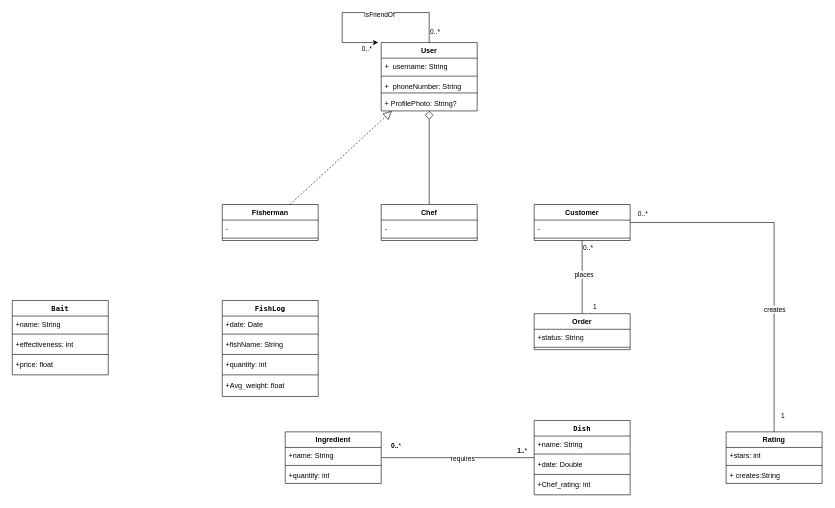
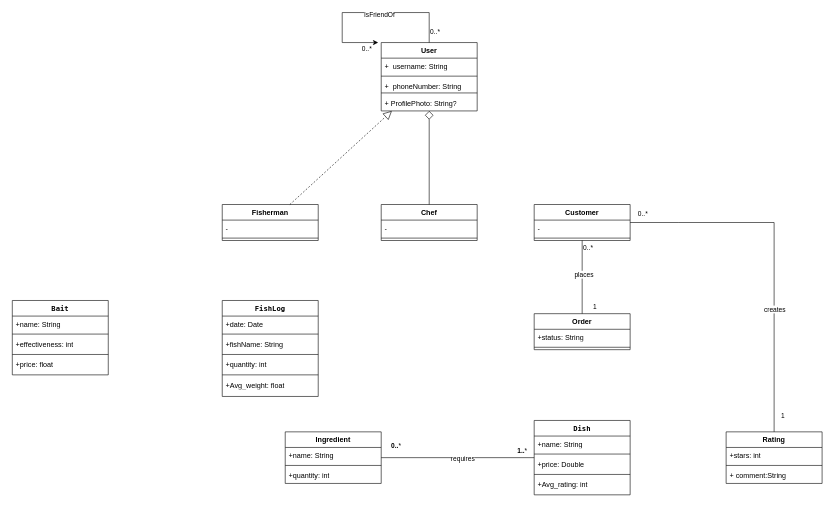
node "+date: Double": label "+date: Double" -> "+price: Double"
node "+ creates:String": label "+ creates:String" -> "+ comment:String"
node "+Chef_rating: int": label "+Chef_rating: int" -> "+Avg_rating: int"
